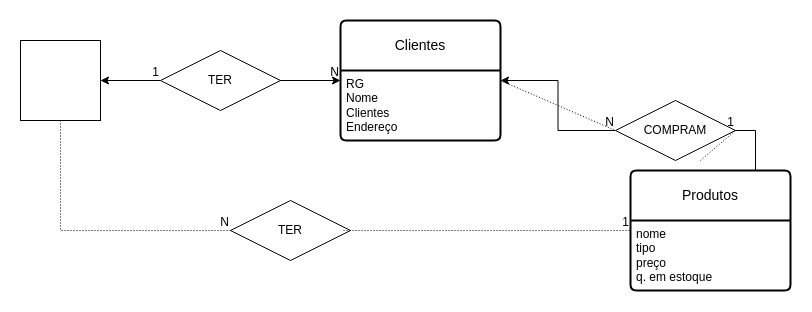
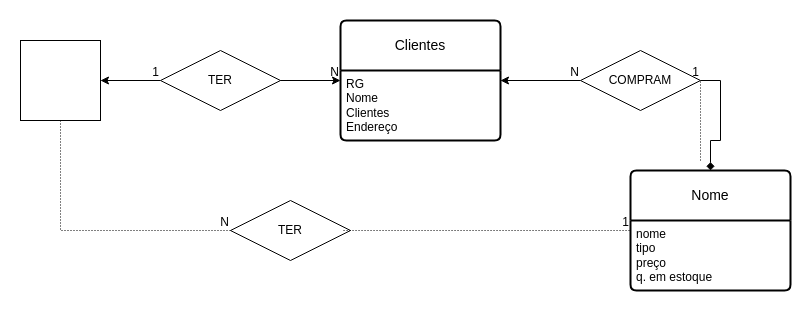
node "COMPRAM": moved (676, 131) -> (641, 81)
node "Produtos": label "Produtos" -> "Nome"
